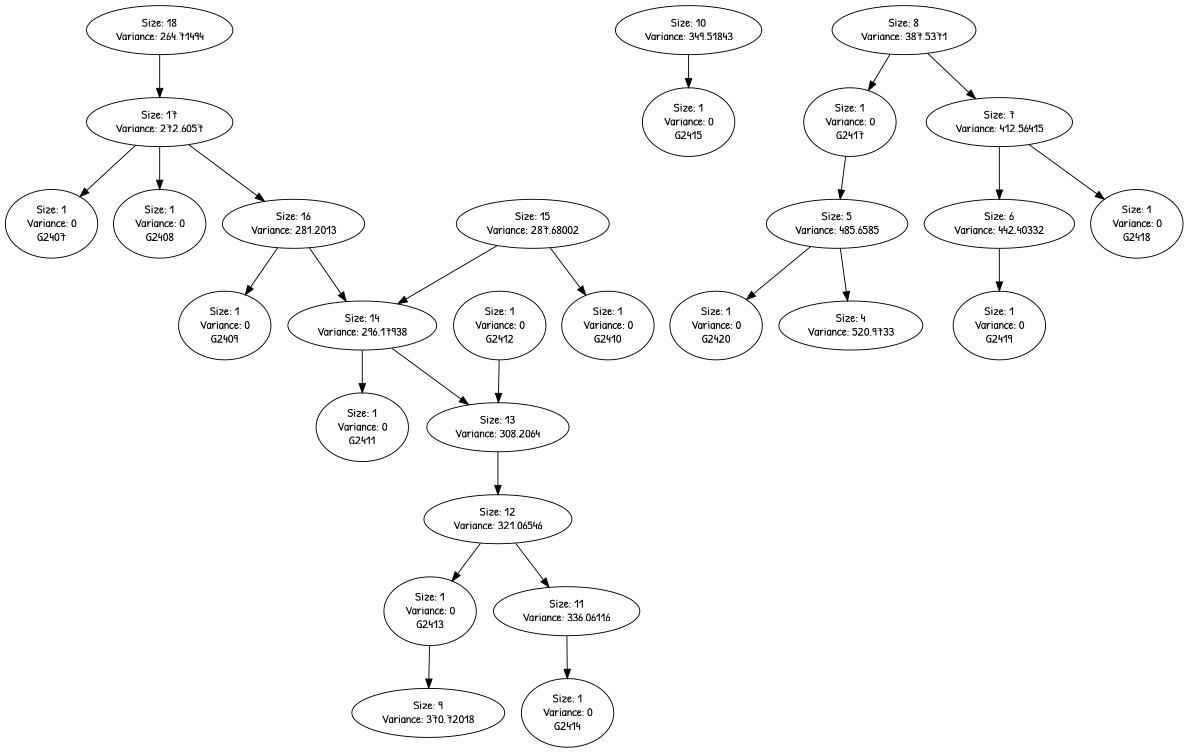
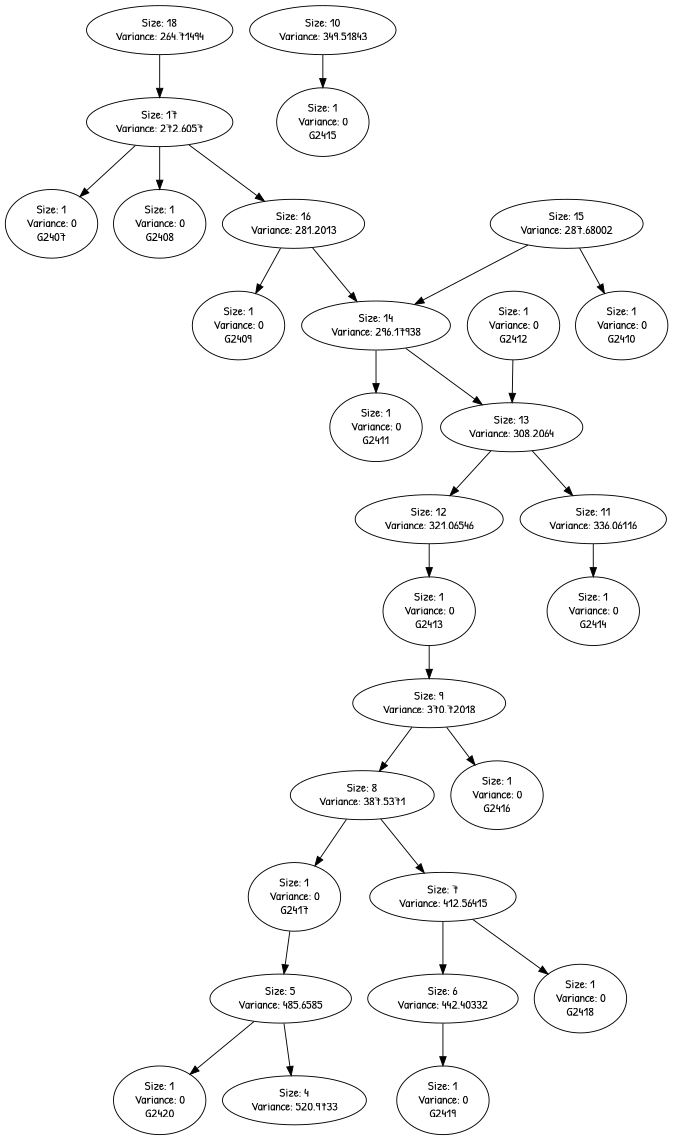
edge "Size: 12 Variance: 321.06546" -> "Size: 11 Variance: 336.06116": now "Size: 13 Variance: 308.2064" -> "Size: 11 Variance: 336.06116"
edge "Size: 9 Variance: 370.72018" -> "Size: 8 Variance: 387.5371": added
node "Size: 1 Variance: 0 G2416": added
